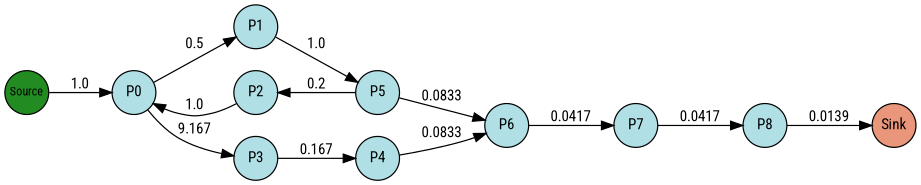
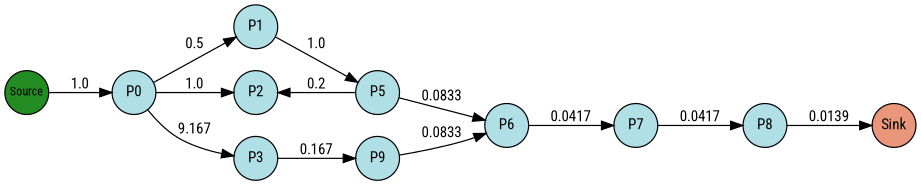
edge "P2" -> "P0": reversed
node "P4": label "P4" -> "P9"
